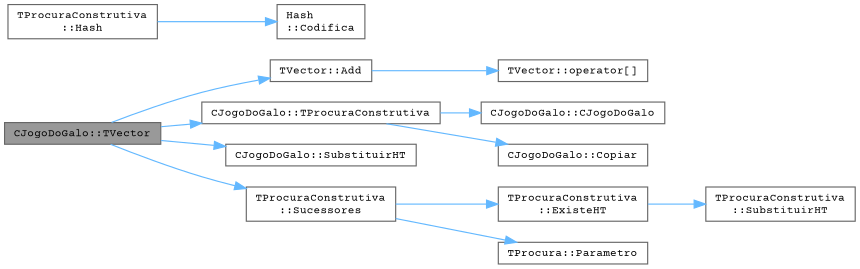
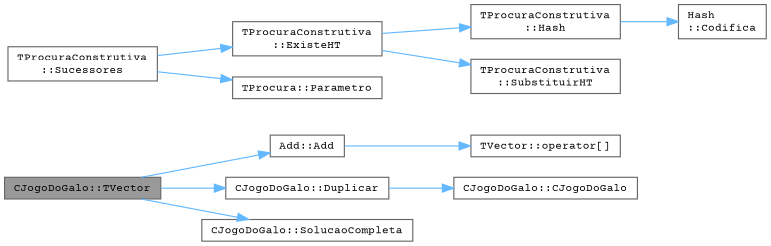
edge "TProcuraConstrutiva ::ExisteHT" -> "TProcuraConstrutiva ::Hash": added
node "TVector::Add": label "TVector::Add" -> "Add::Add"
node "CJogoDoGalo::TProcuraConstrutiva": label "CJogoDoGalo::TProcuraConstrutiva" -> "CJogoDoGalo::Duplicar"
node "CJogoDoGalo::SubstituirHT": label "CJogoDoGalo::SubstituirHT" -> "CJogoDoGalo::SolucaoCompleta"
node "CJogoDoGalo::Copiar": removed
edge "CJogoDoGalo::TVector" -> "TProcuraConstrutiva ::Sucessores": removed
